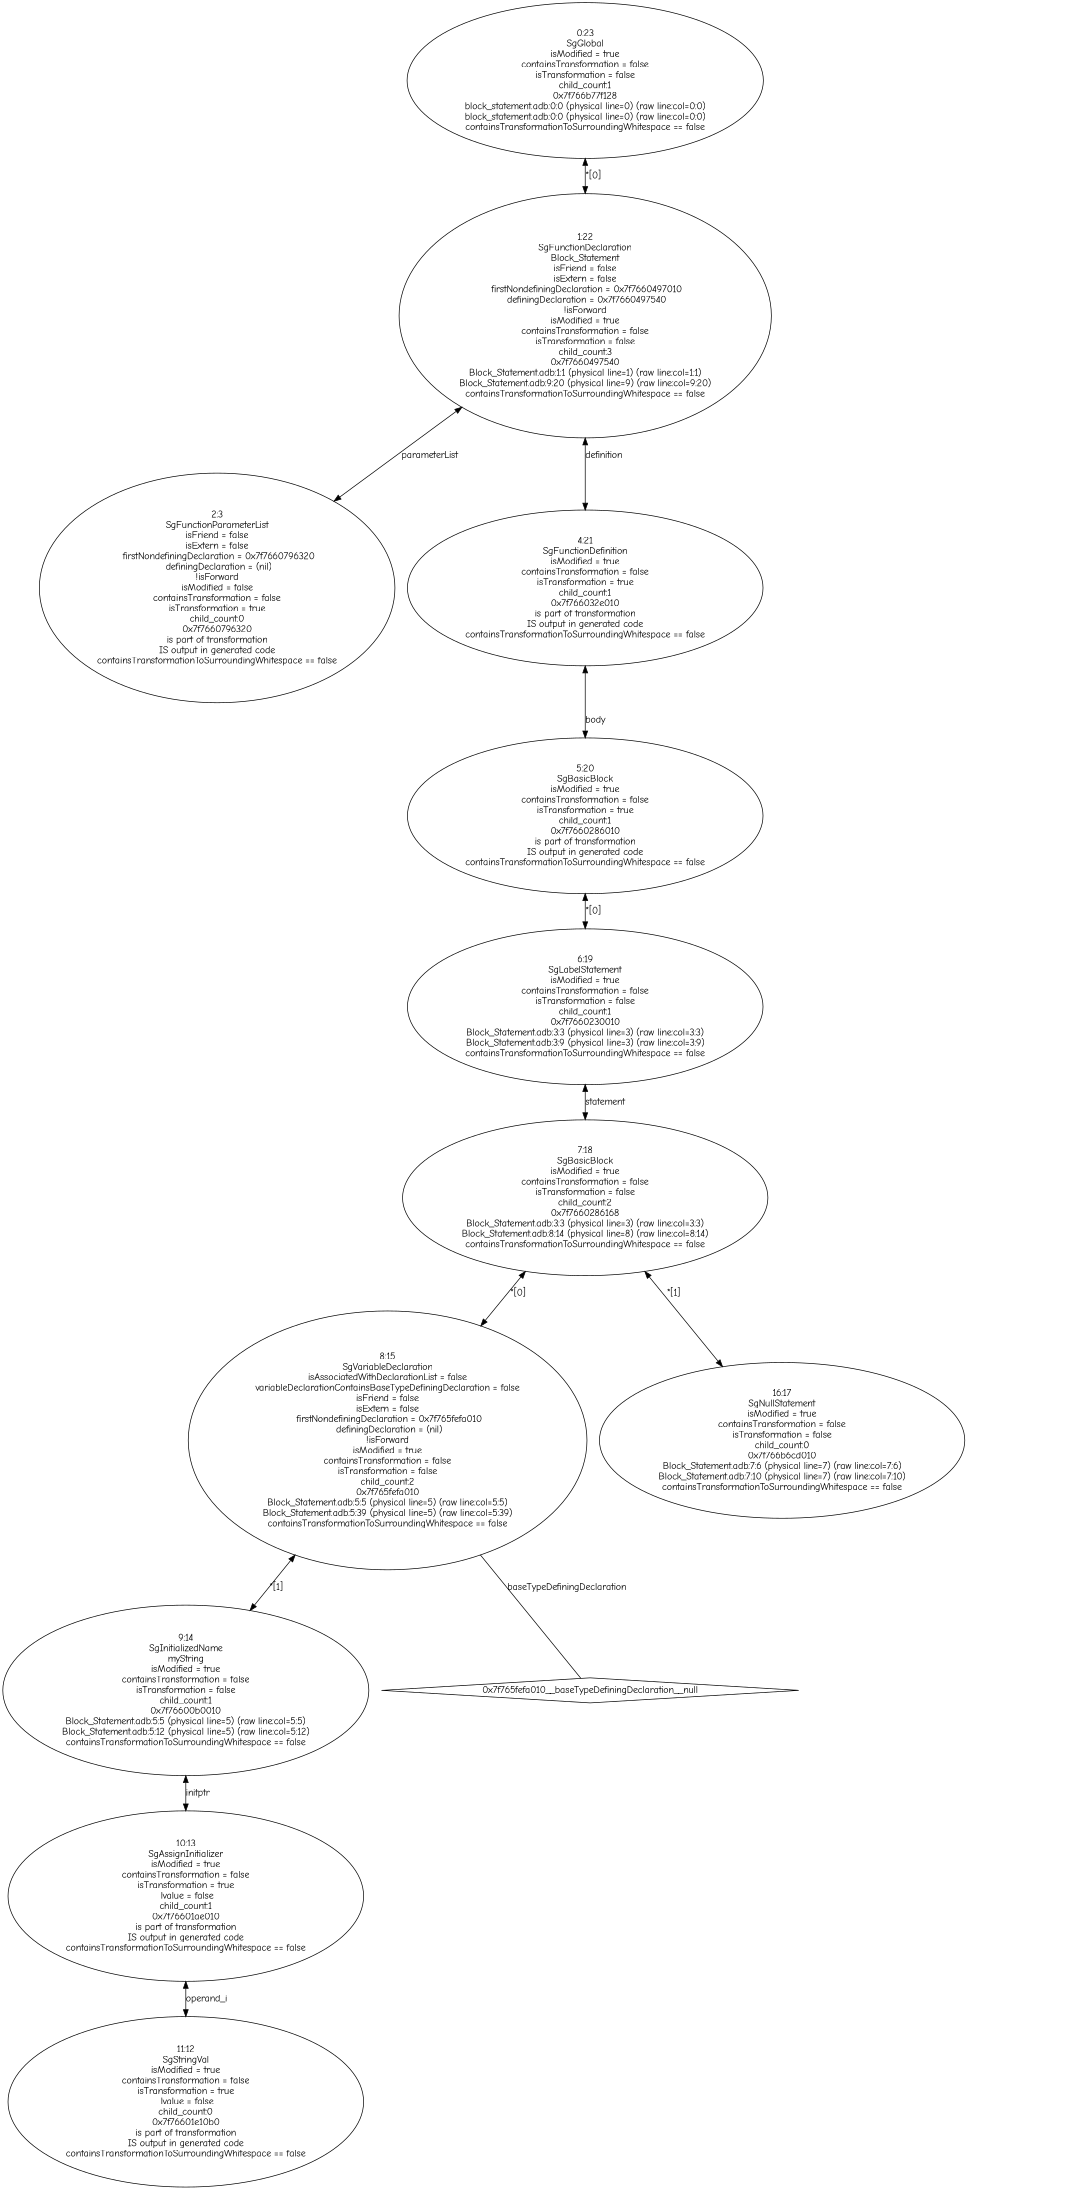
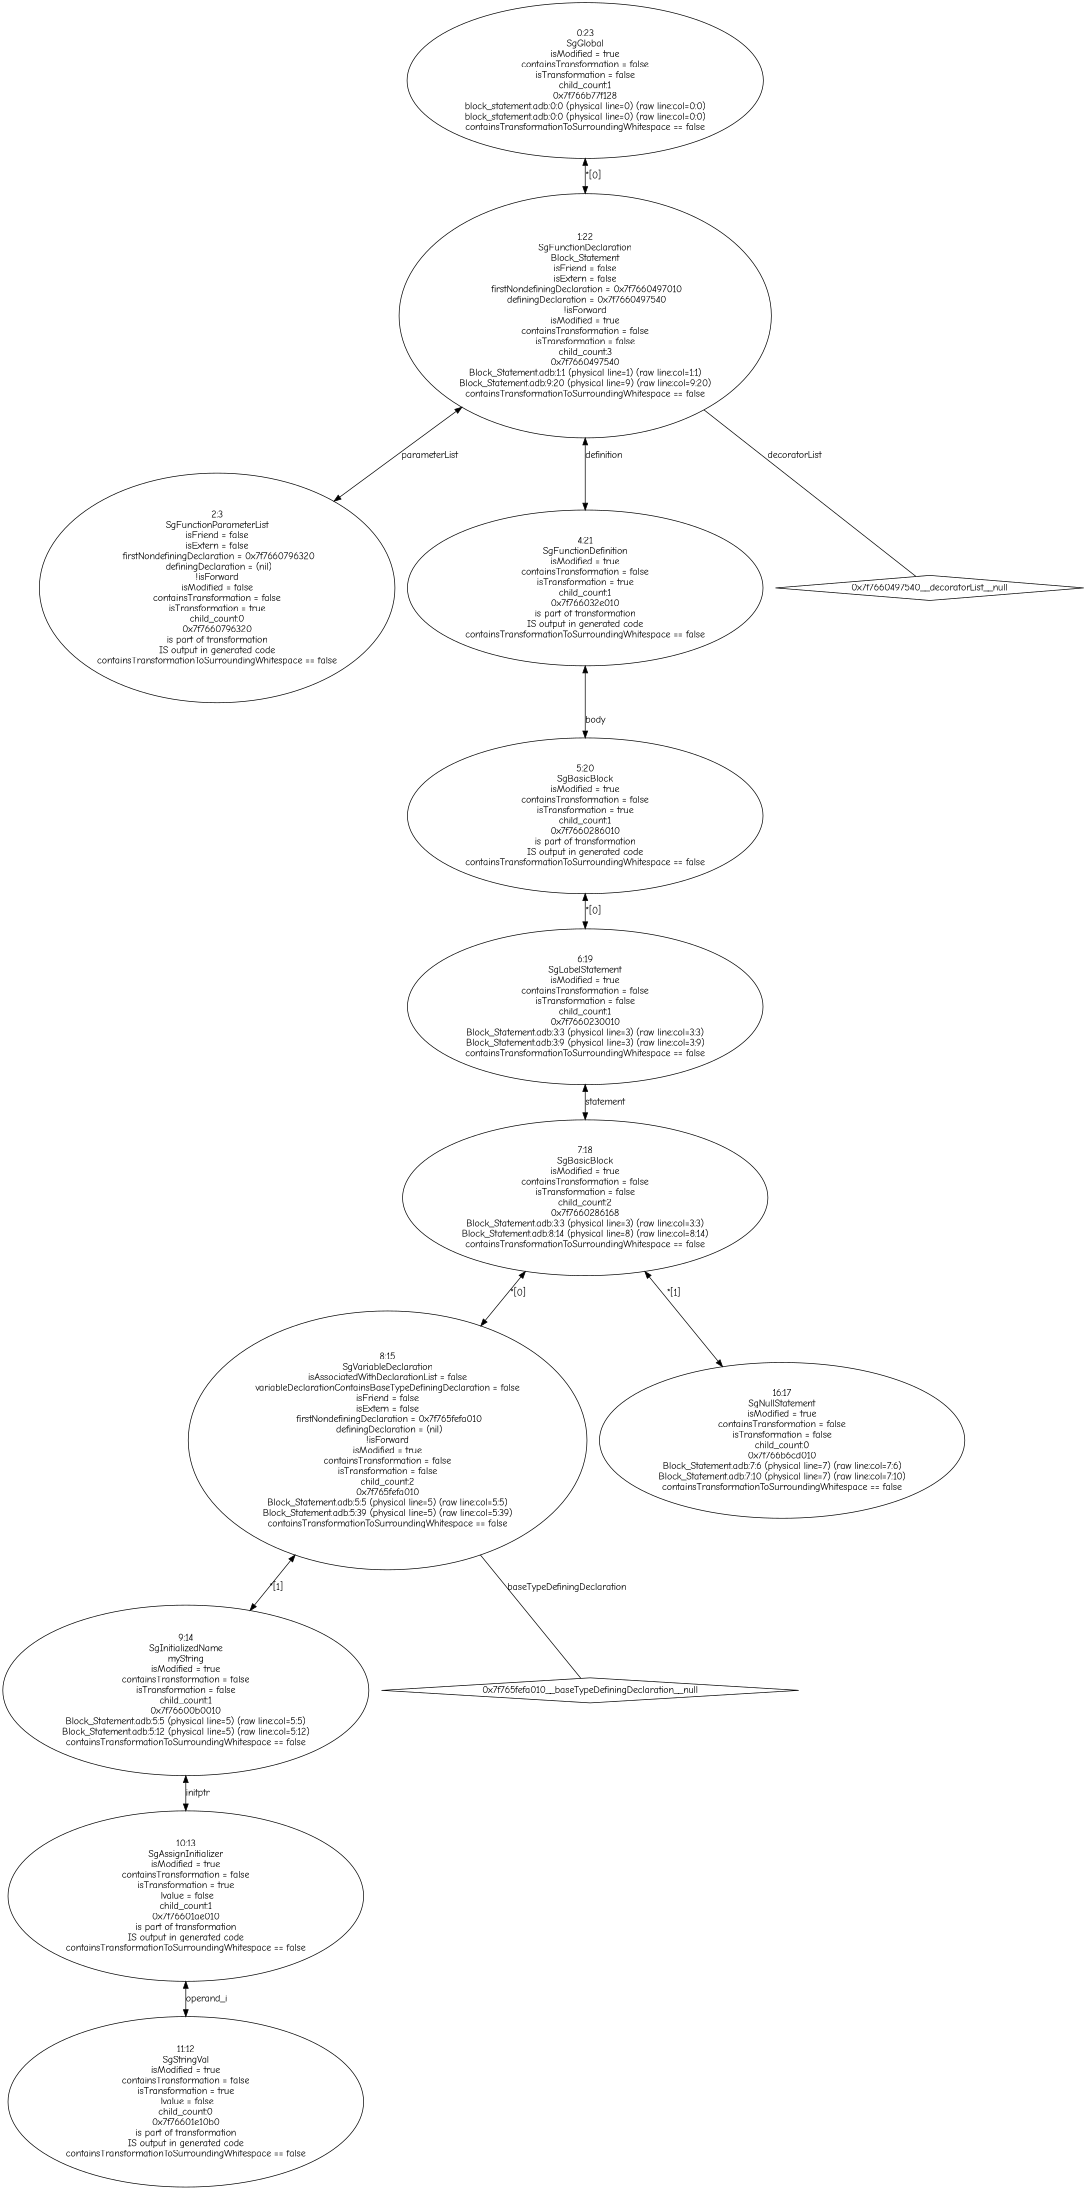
node "0x7f7660497540__decoratorList__null": added
